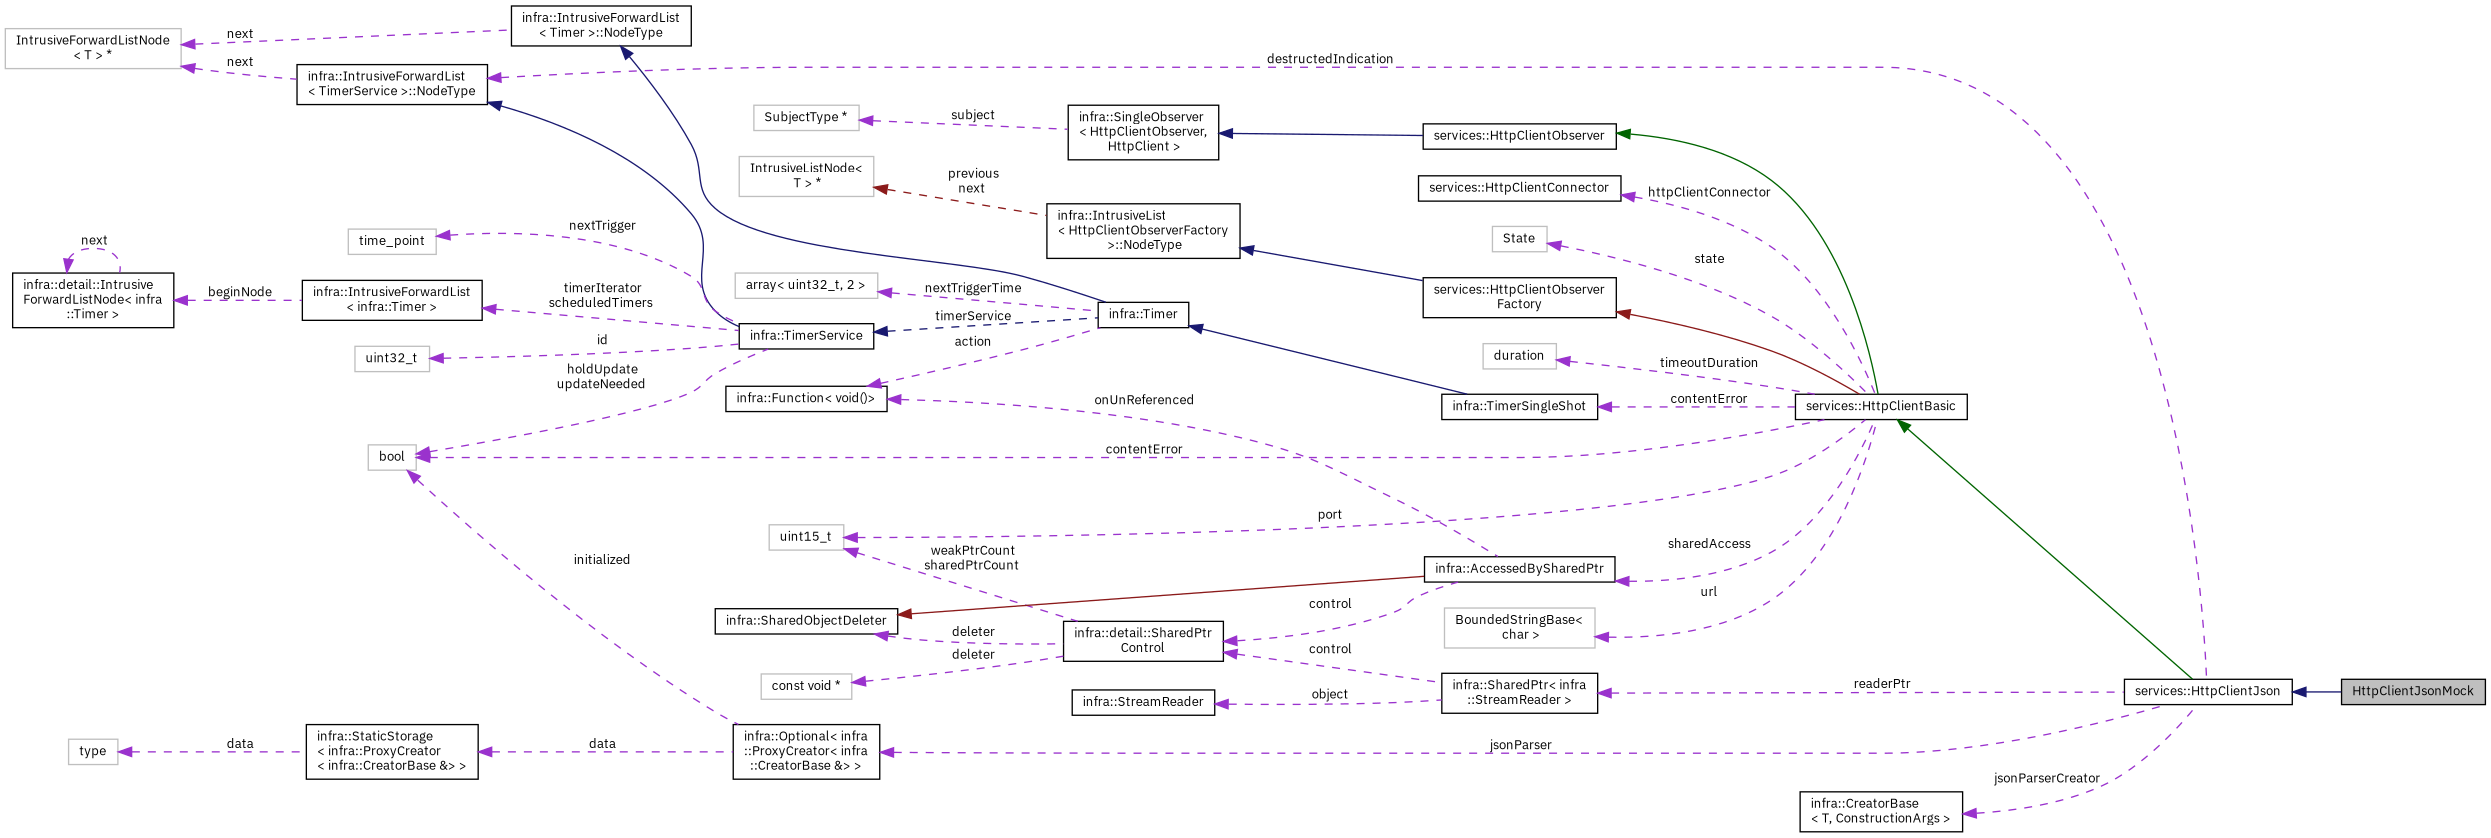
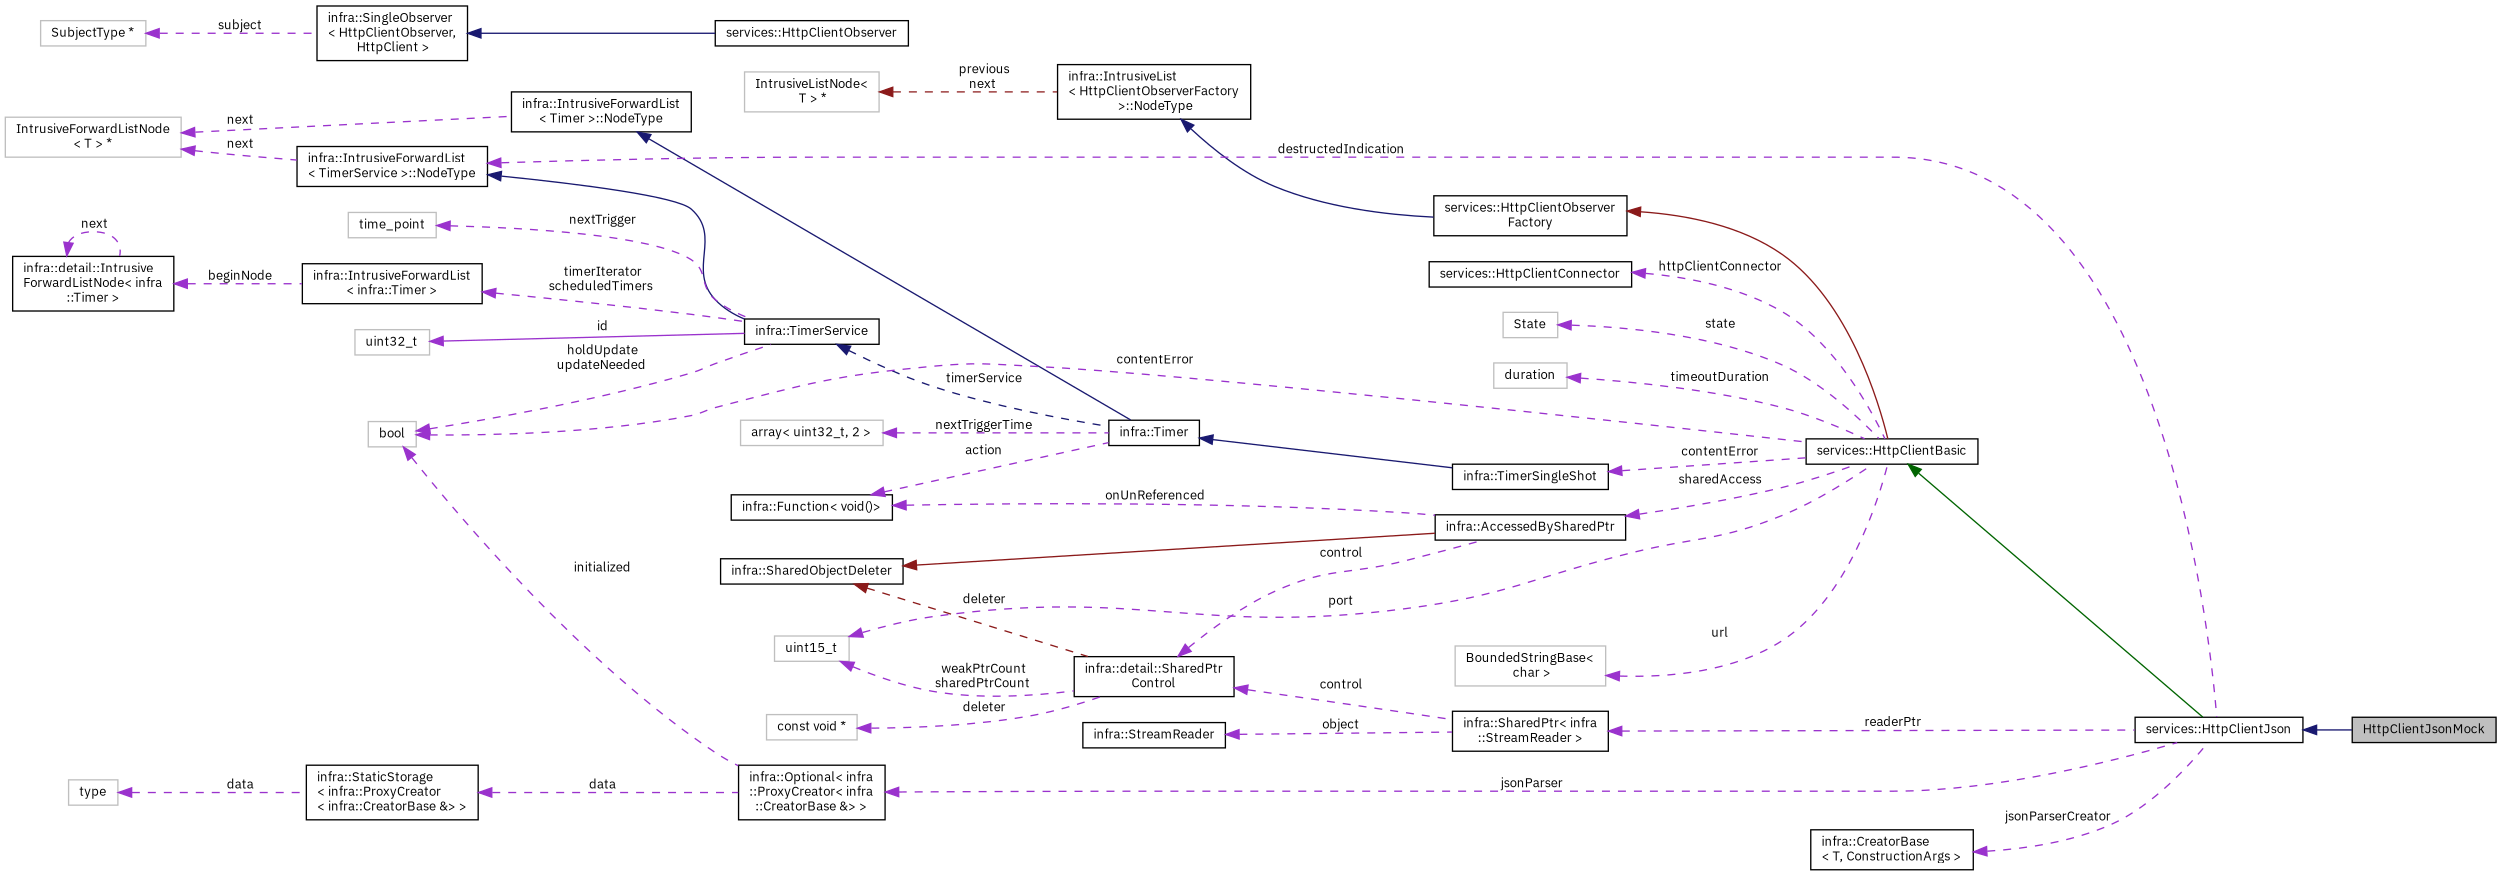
edge "services::HttpClientBasic" -> "services::HttpClientObserver": removed
edge "infra::TimerService" -> "uint32_t": style dashed -> solid
edge "infra::detail::SharedPtr Control" -> "infra::SharedObjectDeleter": color darkorchid3 -> firebrick4
